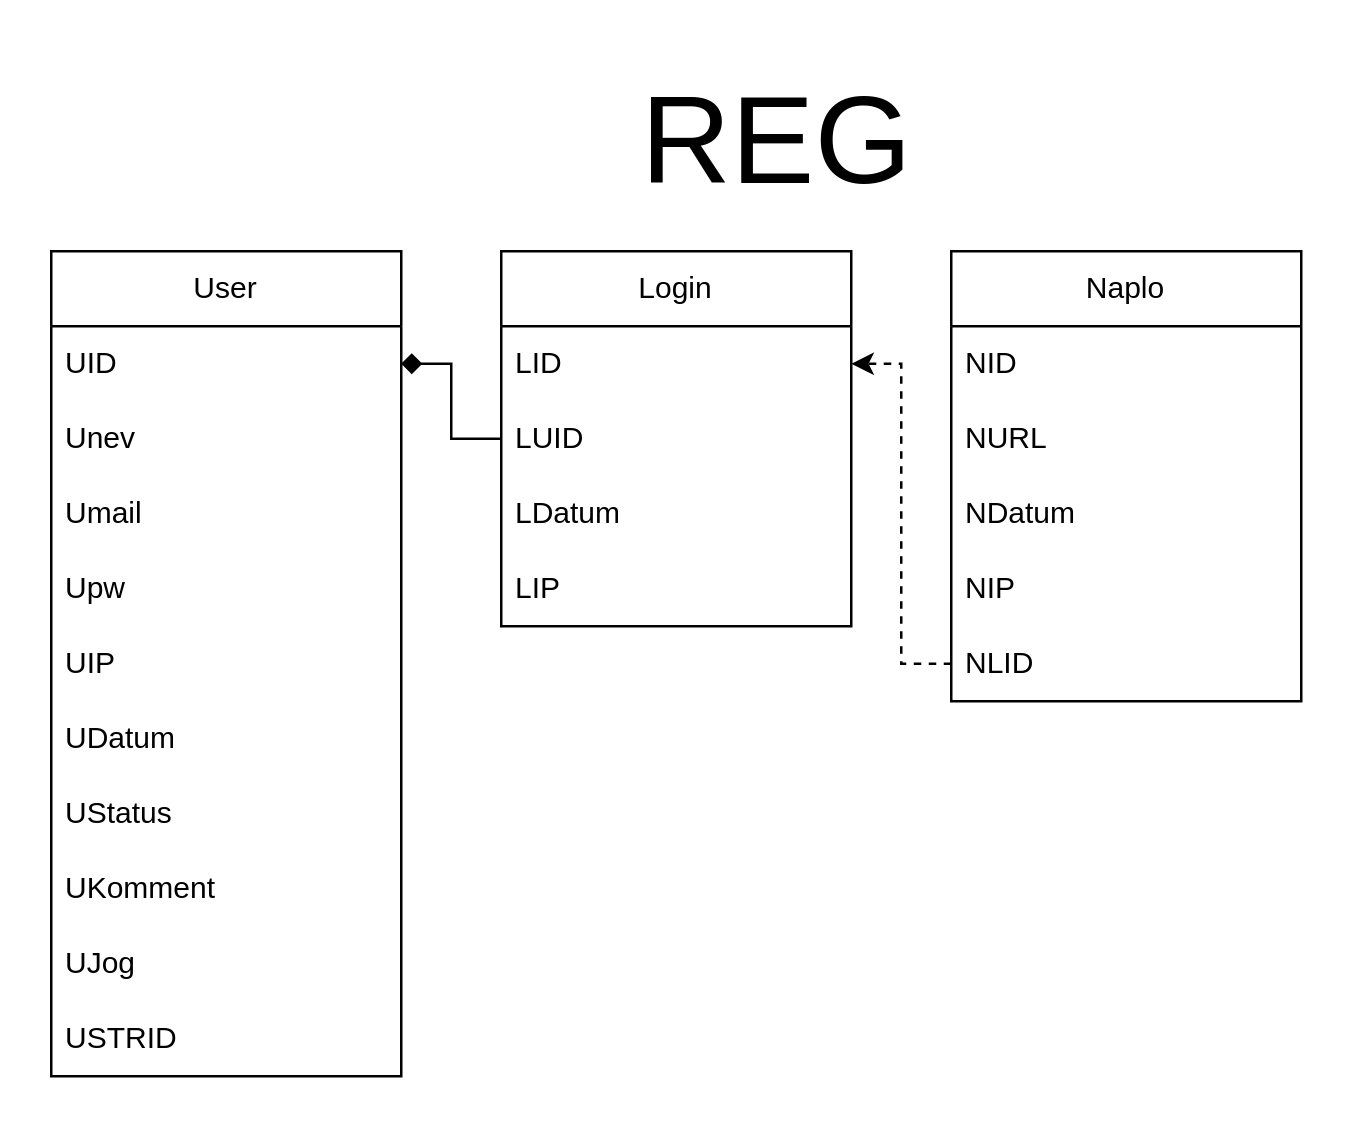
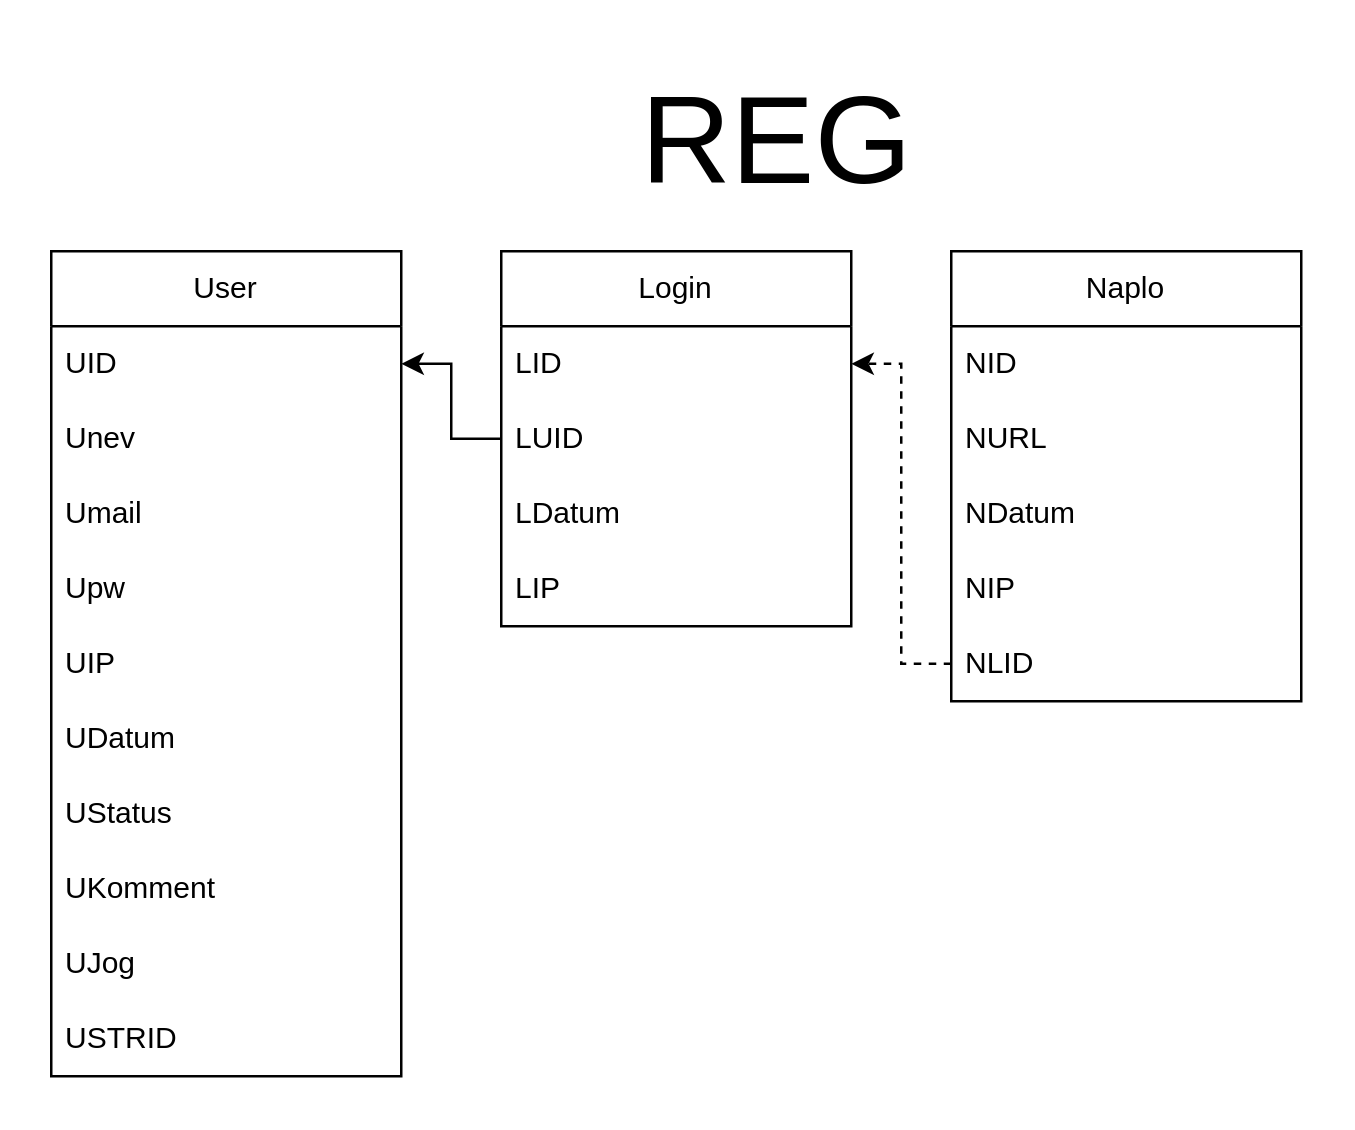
edge "LUID" -> "UID": arrowhead diamond -> classic
